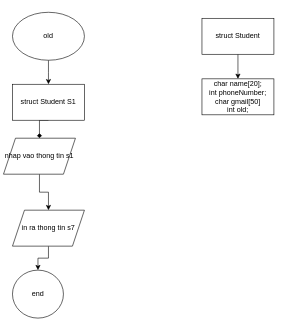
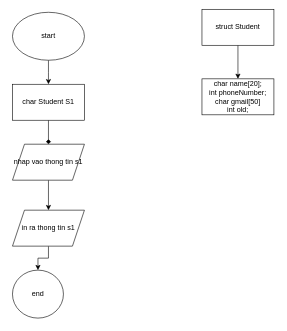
node "old": label "old" -> "start"
node "struct Student": moved (238, 36) -> (238, 27)
node "struct Student S1": label "struct Student S1" -> "char Student S1"
node "nhap vao thong tin s1": moved (39, 156) -> (48, 162)
node "in ra thong tin s7": label "in ra thong tin s7" -> "in ra thong tin s1"
